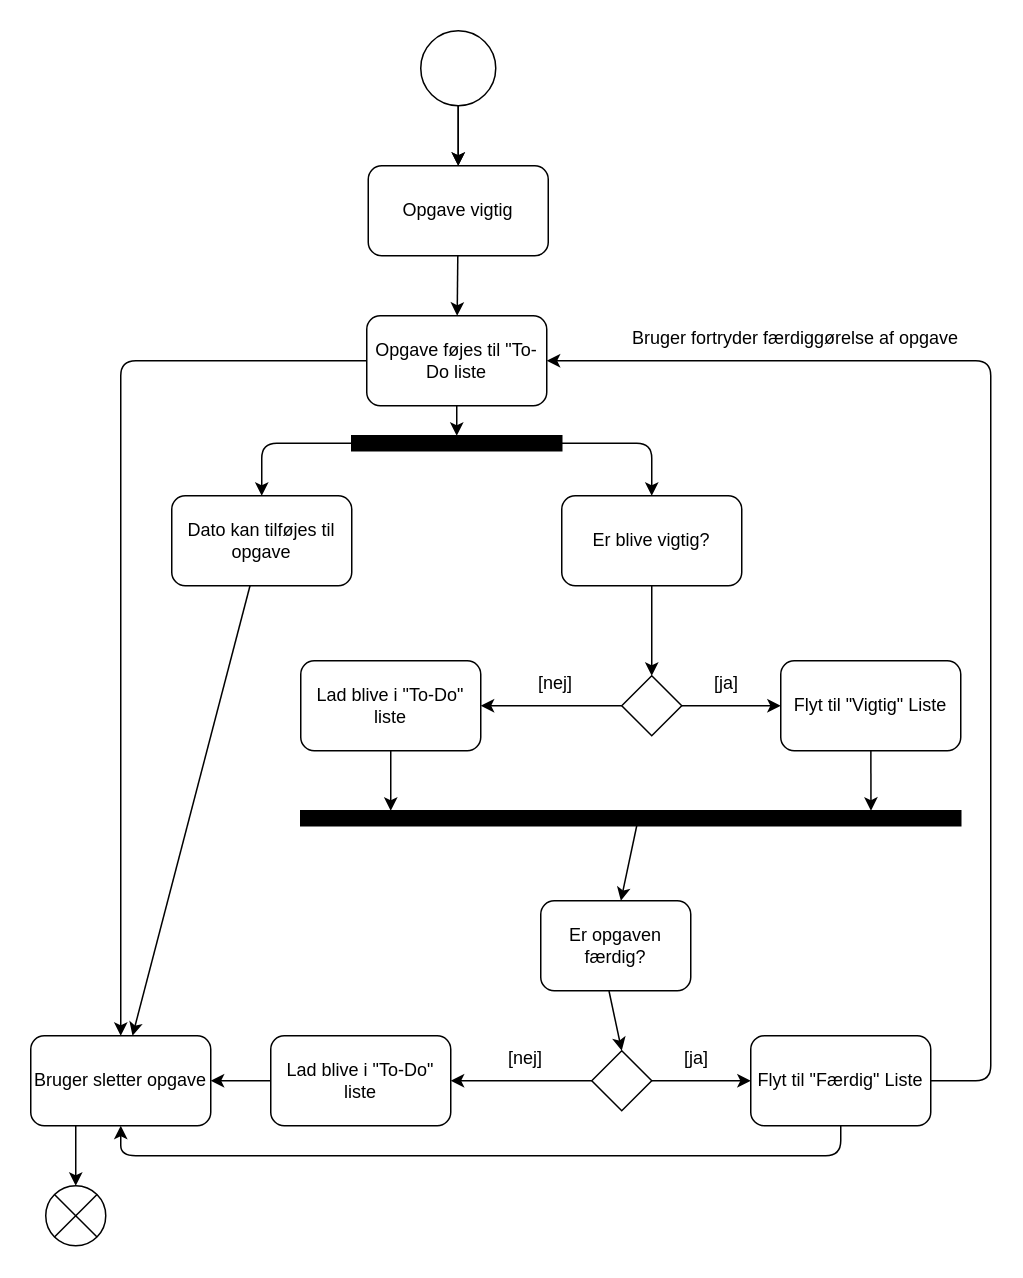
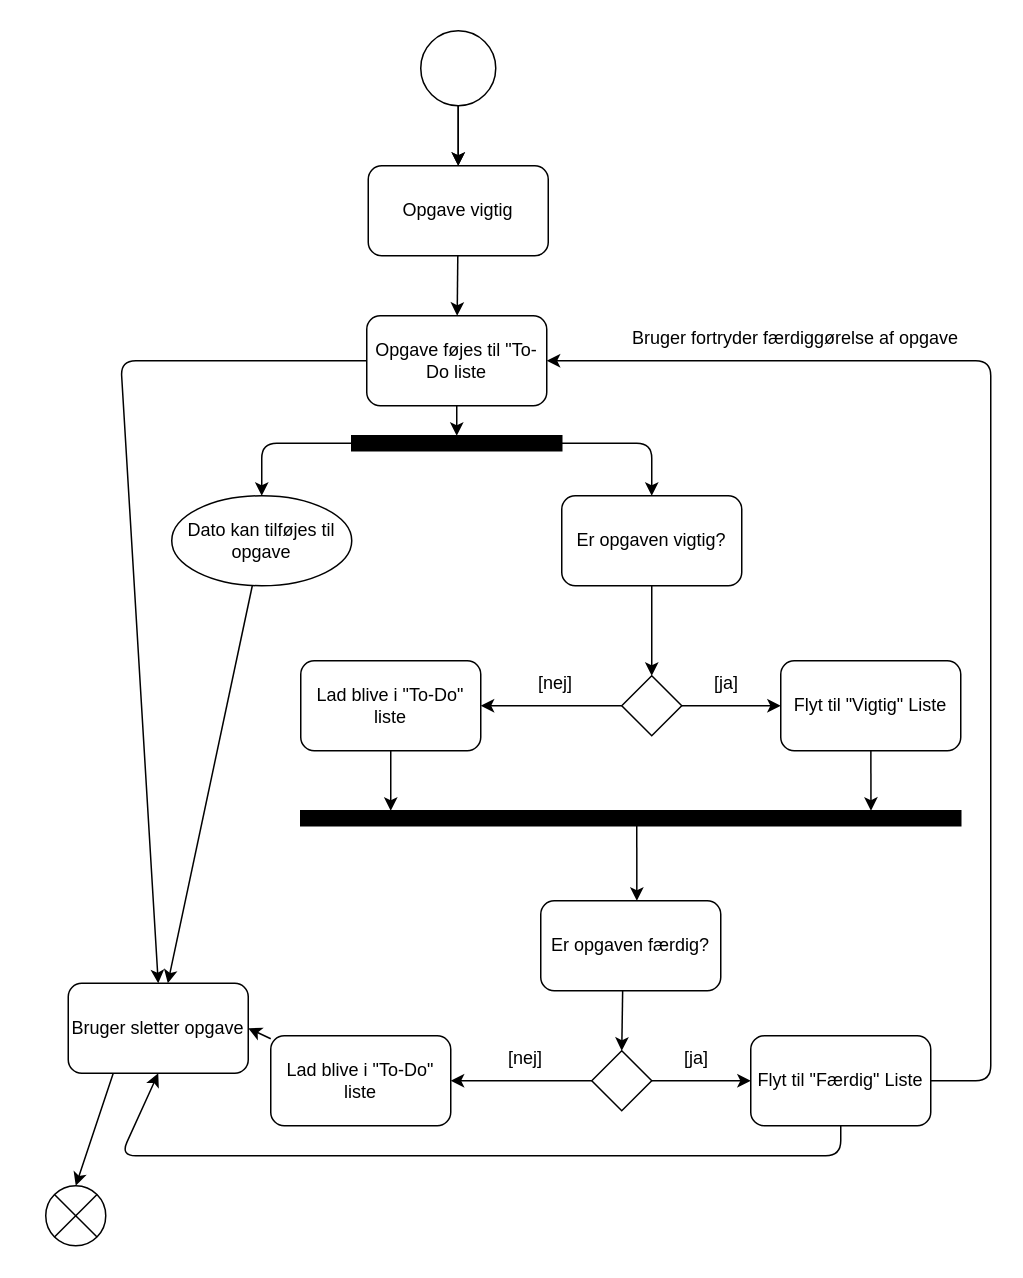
node "Dato kan tilføjes til opgave": shape rounded rectangle -> ellipse
node "Er blive vigtig?": label "Er blive vigtig?" -> "Er opgaven vigtig?"
node "Er opgaven færdig?": size 150x90 -> 180x90
node "Bruger sletter opgave": moved (121, 1081) -> (158, 1028)
